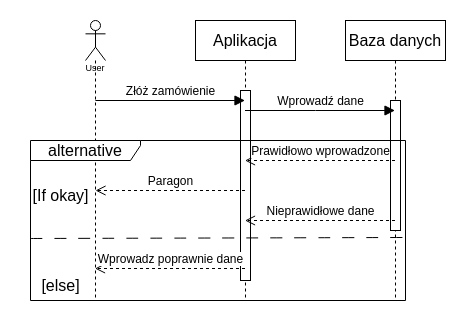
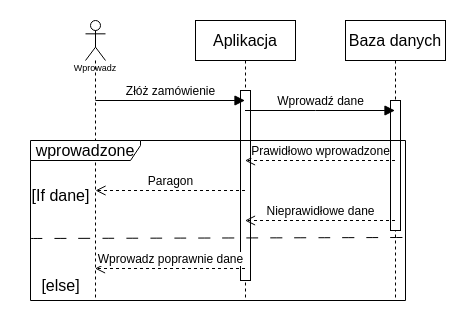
node "User": label "User" -> "Wprowadz"
node "alternative": label "alternative" -> "wprowadzone"
node "[If okay]": label "[If okay]" -> "[If dane]"
